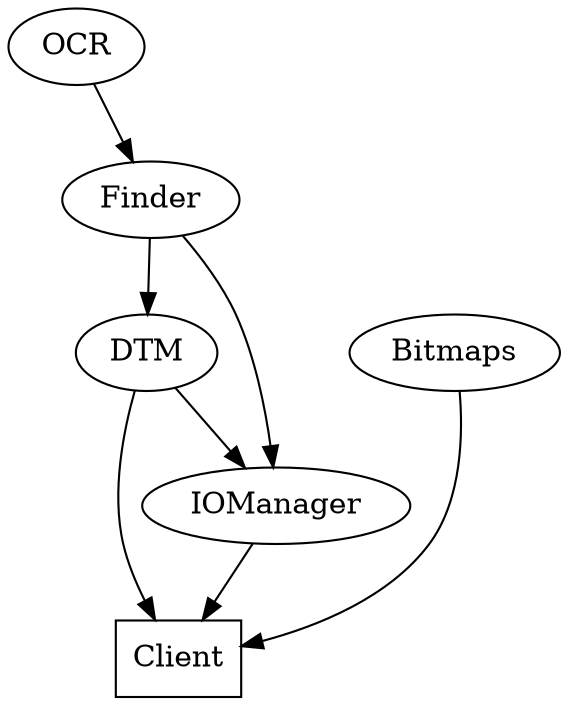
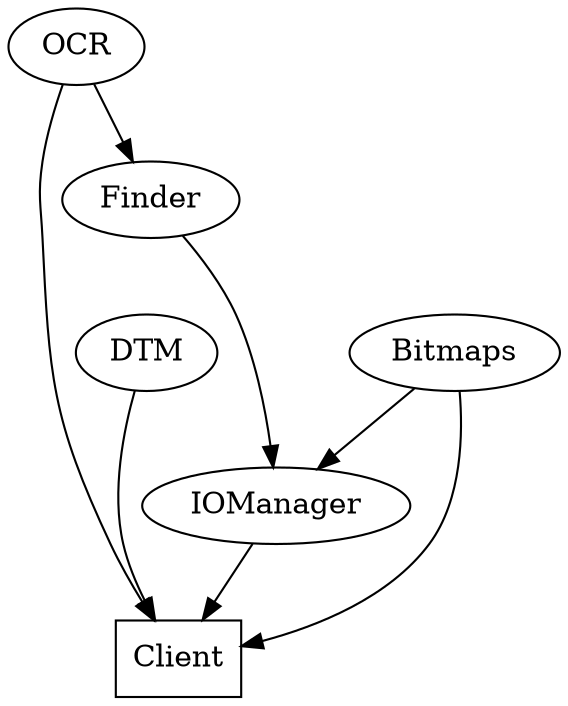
edge "Finder" -> "DTM": removed
edge "OCR" -> "Client": added
edge "DTM" -> "IOManager": now "Bitmaps" -> "IOManager"
